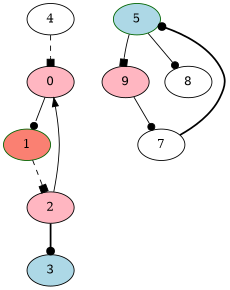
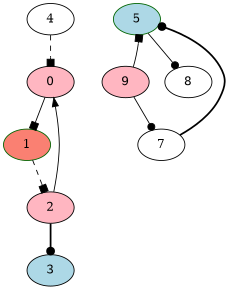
edge "5" -> "9": reversed
edge "0" -> "1": arrowhead dot -> box
